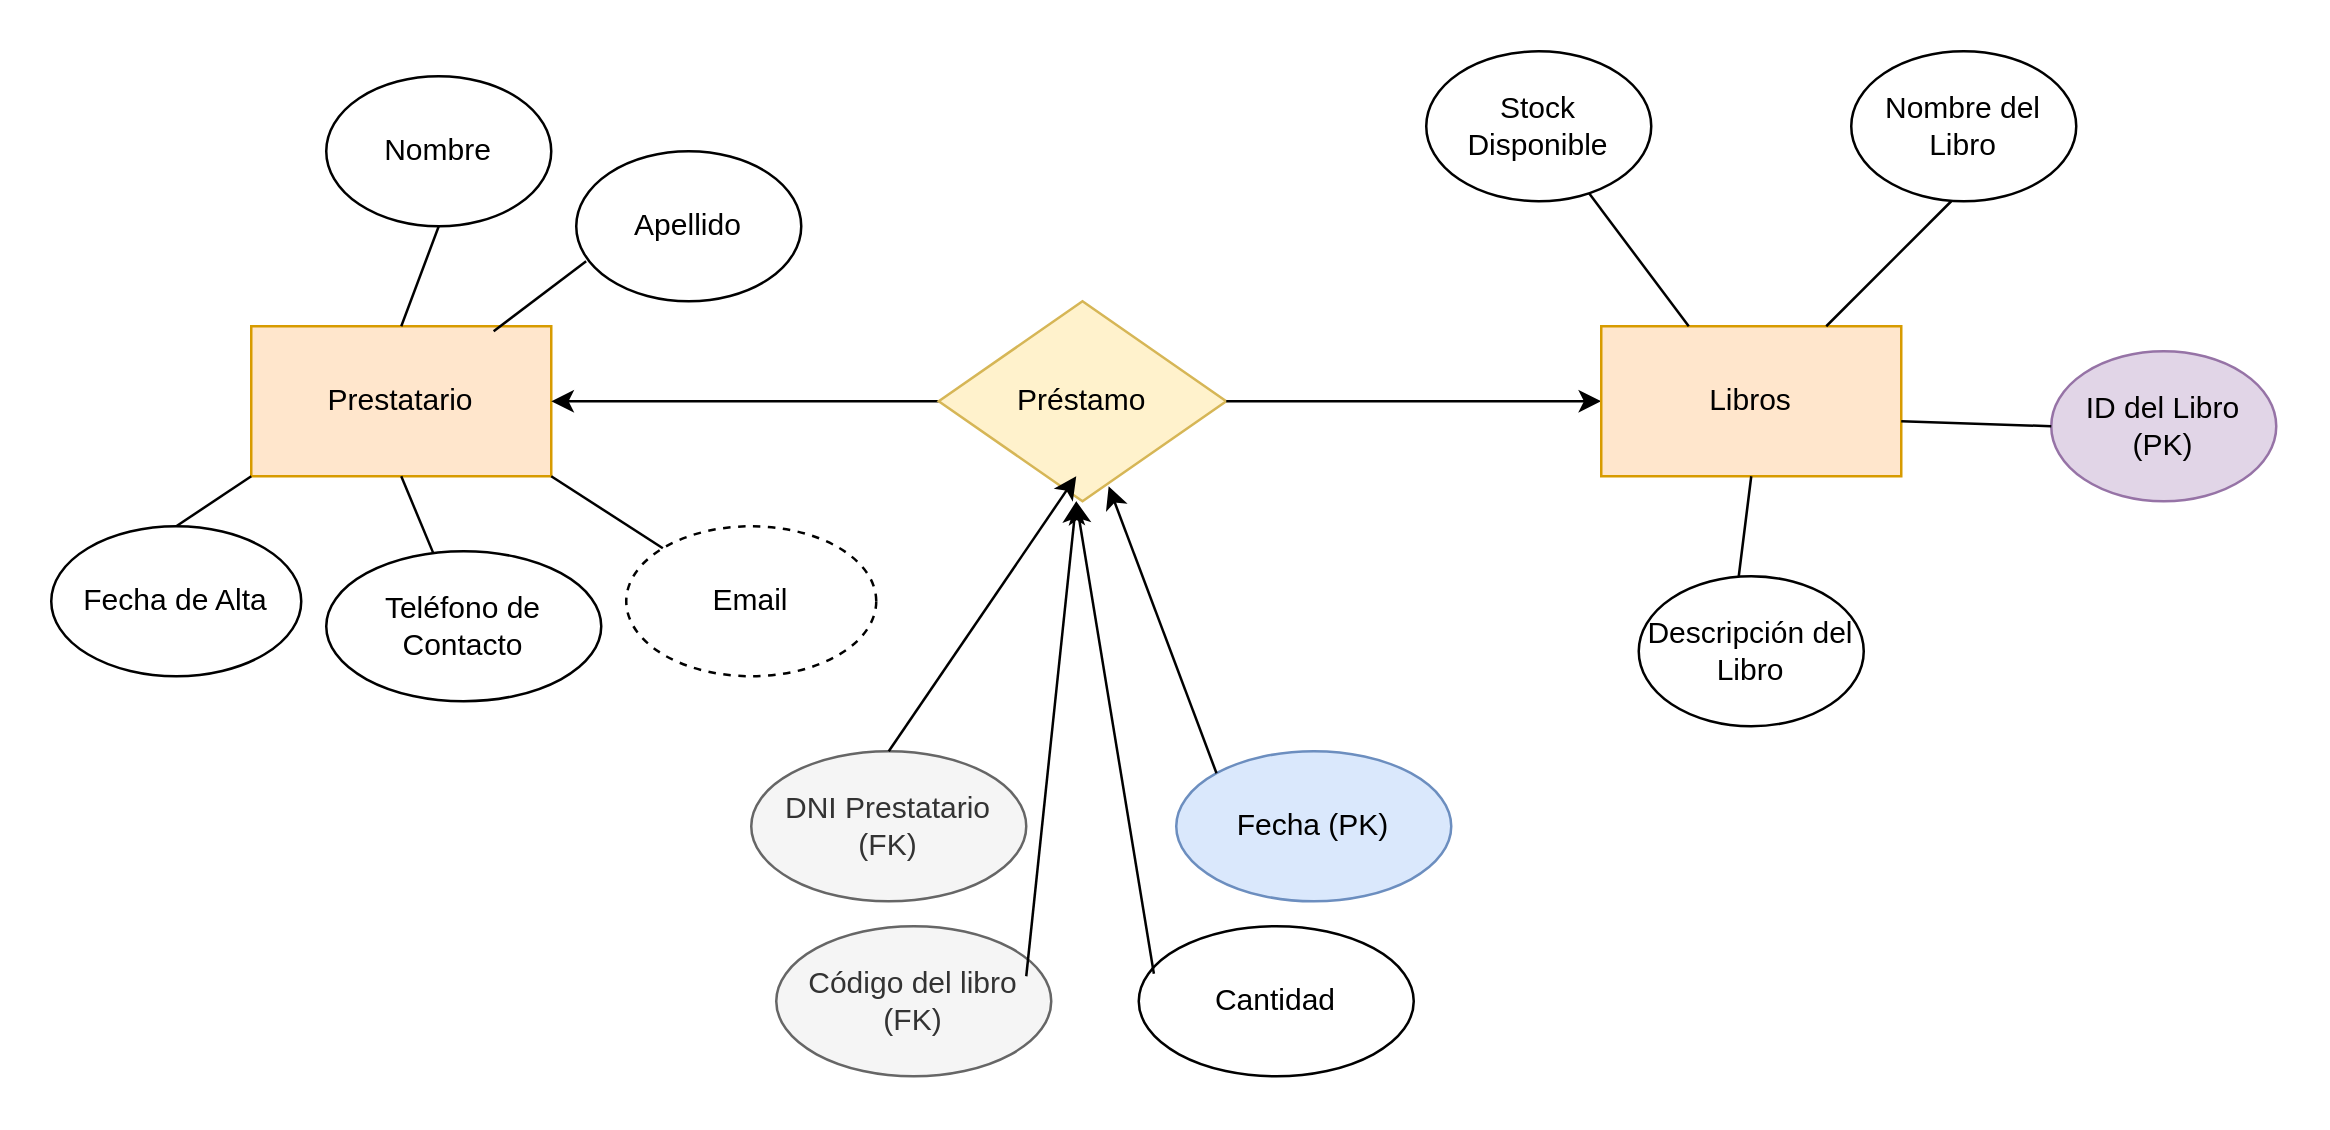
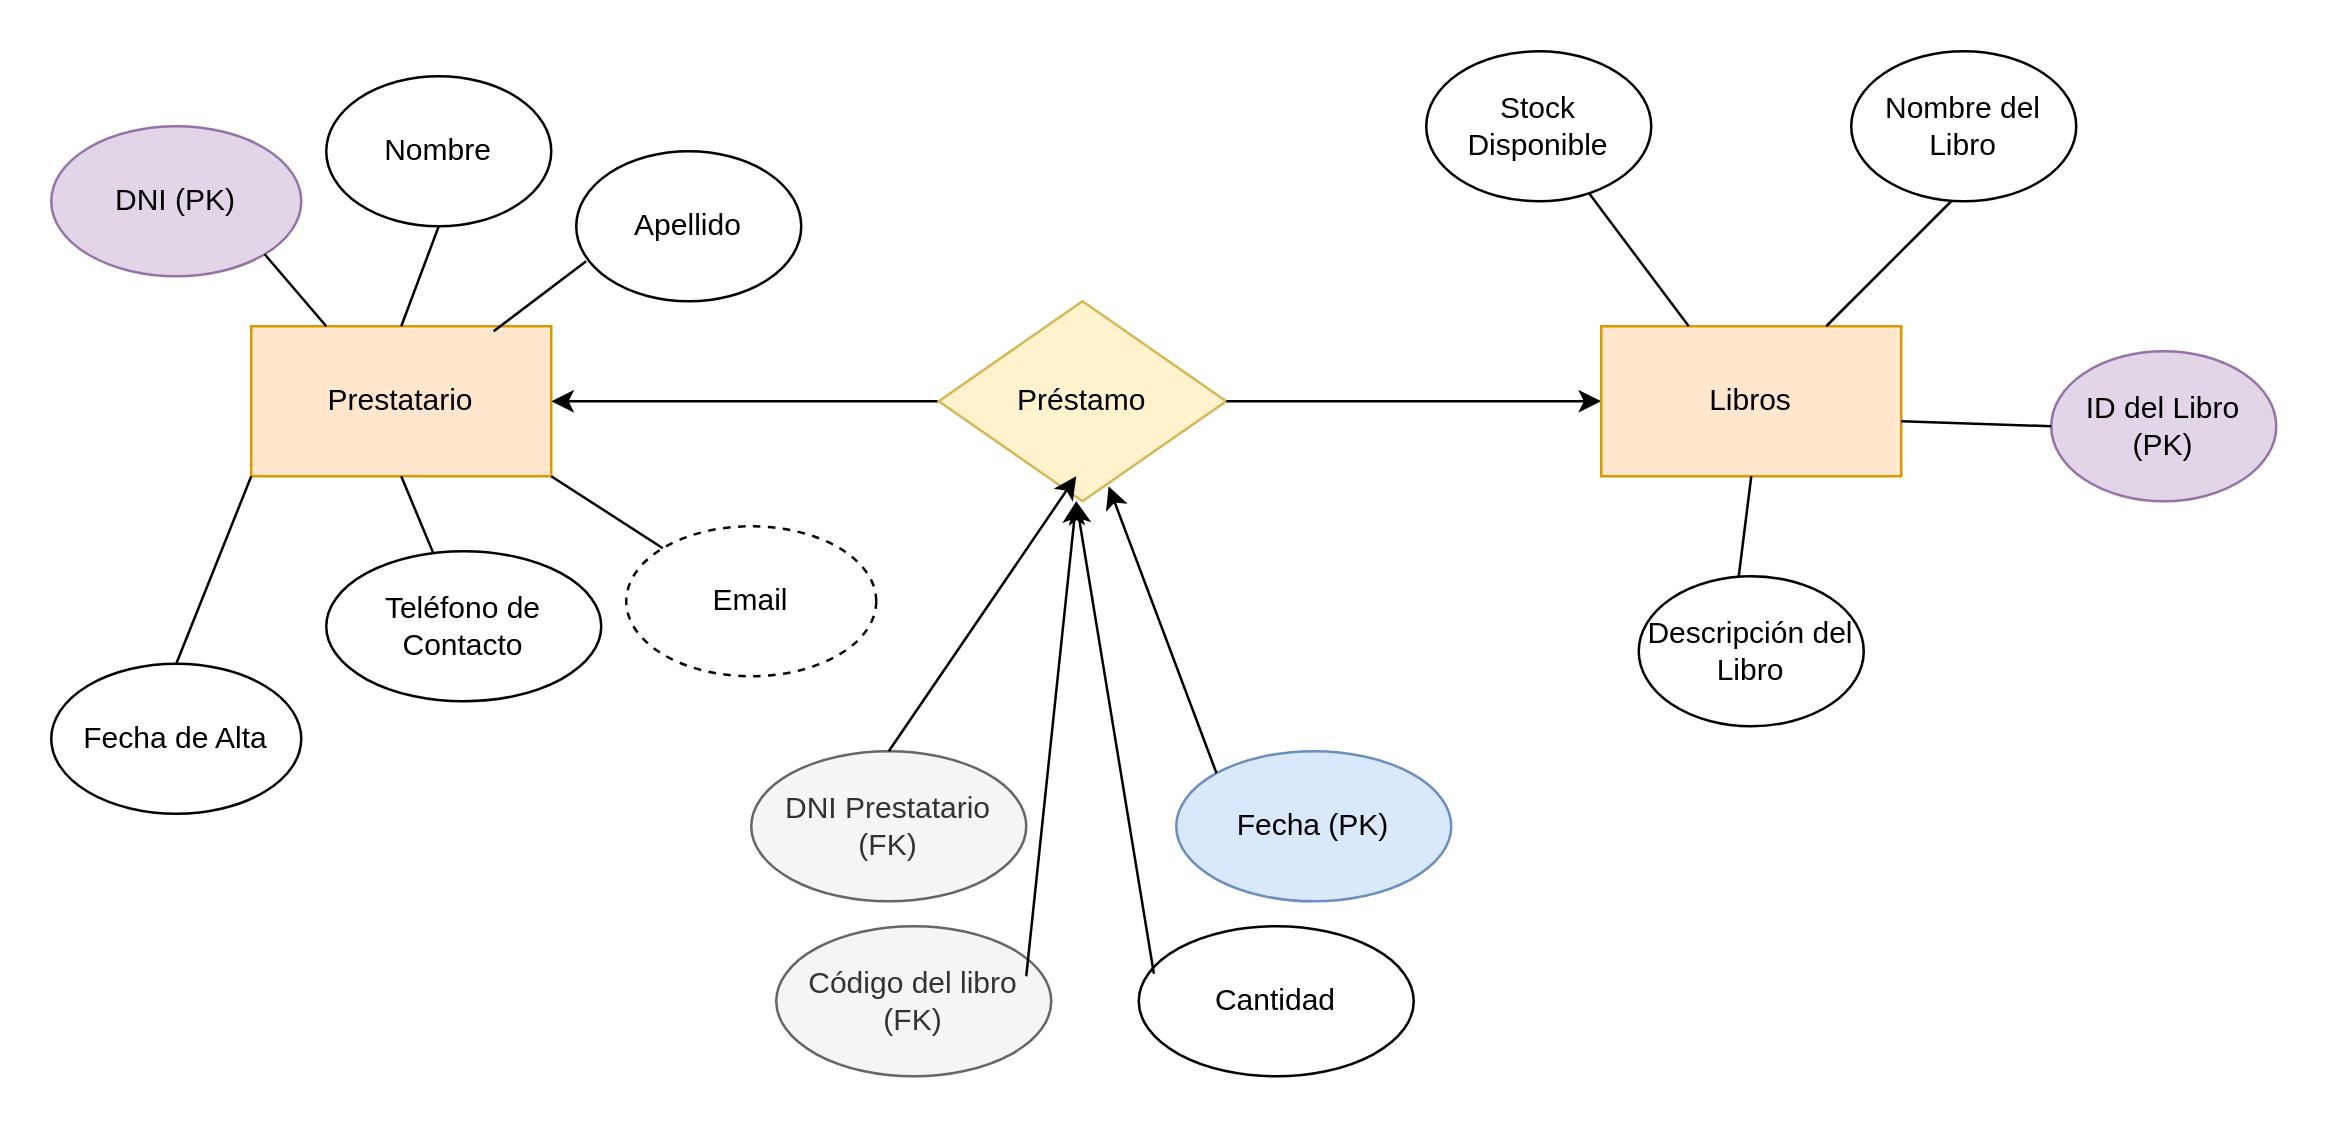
node "DNI (PK)": added
edge "DNI (PK)" -- "Prestatario": added
node "Fecha de Alta": moved (176, 601) -> (176, 739)
